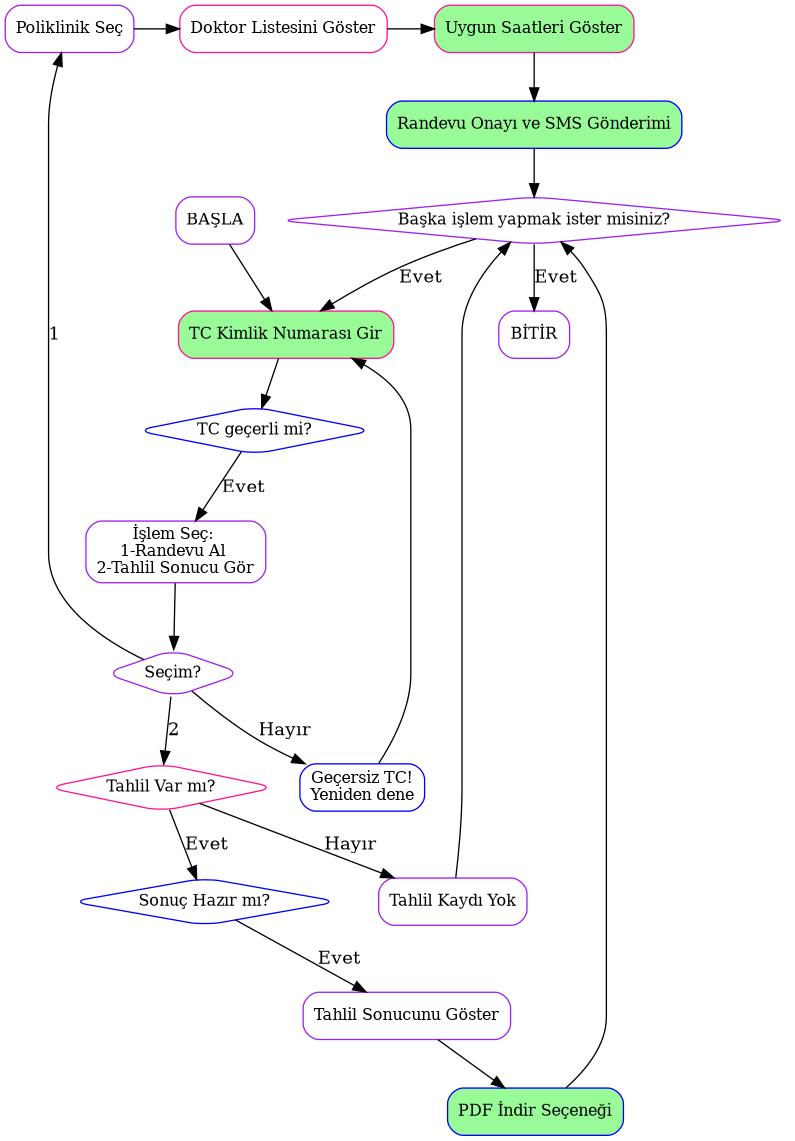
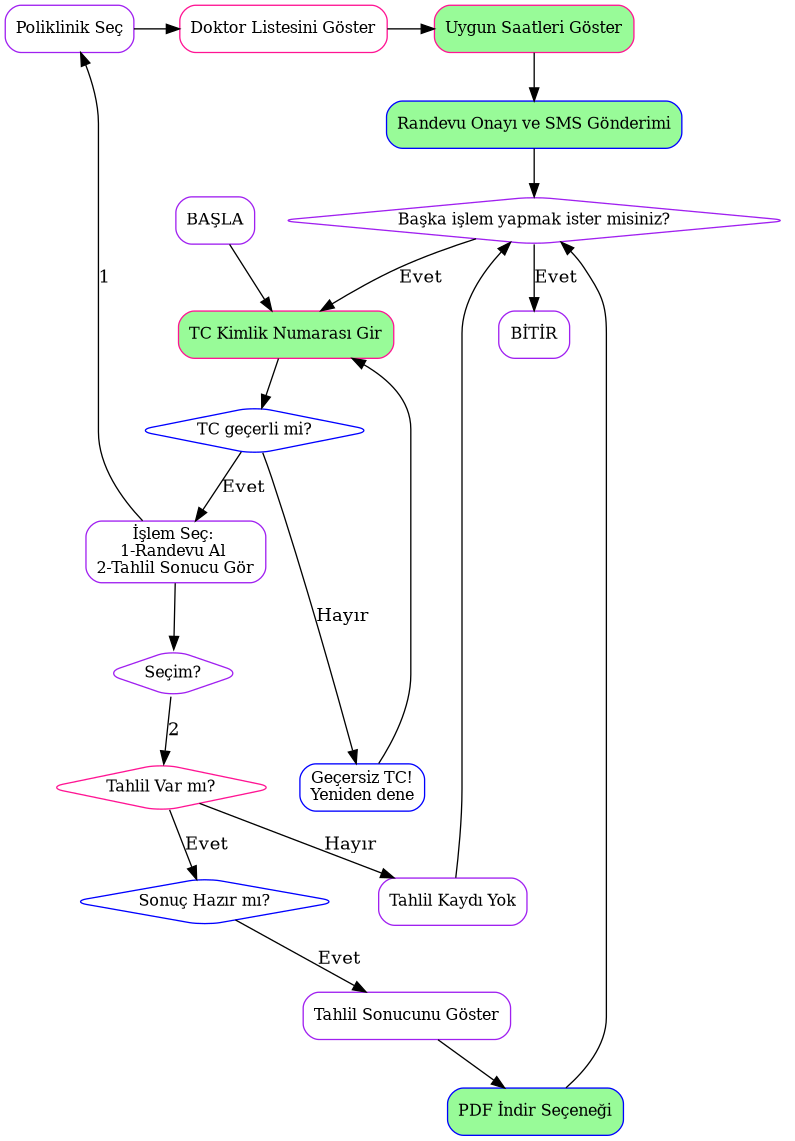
edge "Seçim?" -> "Poliklinik Seç": now "İşlem Seç: 1-Randevu Al 2-Tahlil Sonucu Gör" -> "Poliklinik Seç"
edge "Seçim?" -> "Geçersiz TC! Yeniden dene": now "TC geçerli mi?" -> "Geçersiz TC! Yeniden dene"
